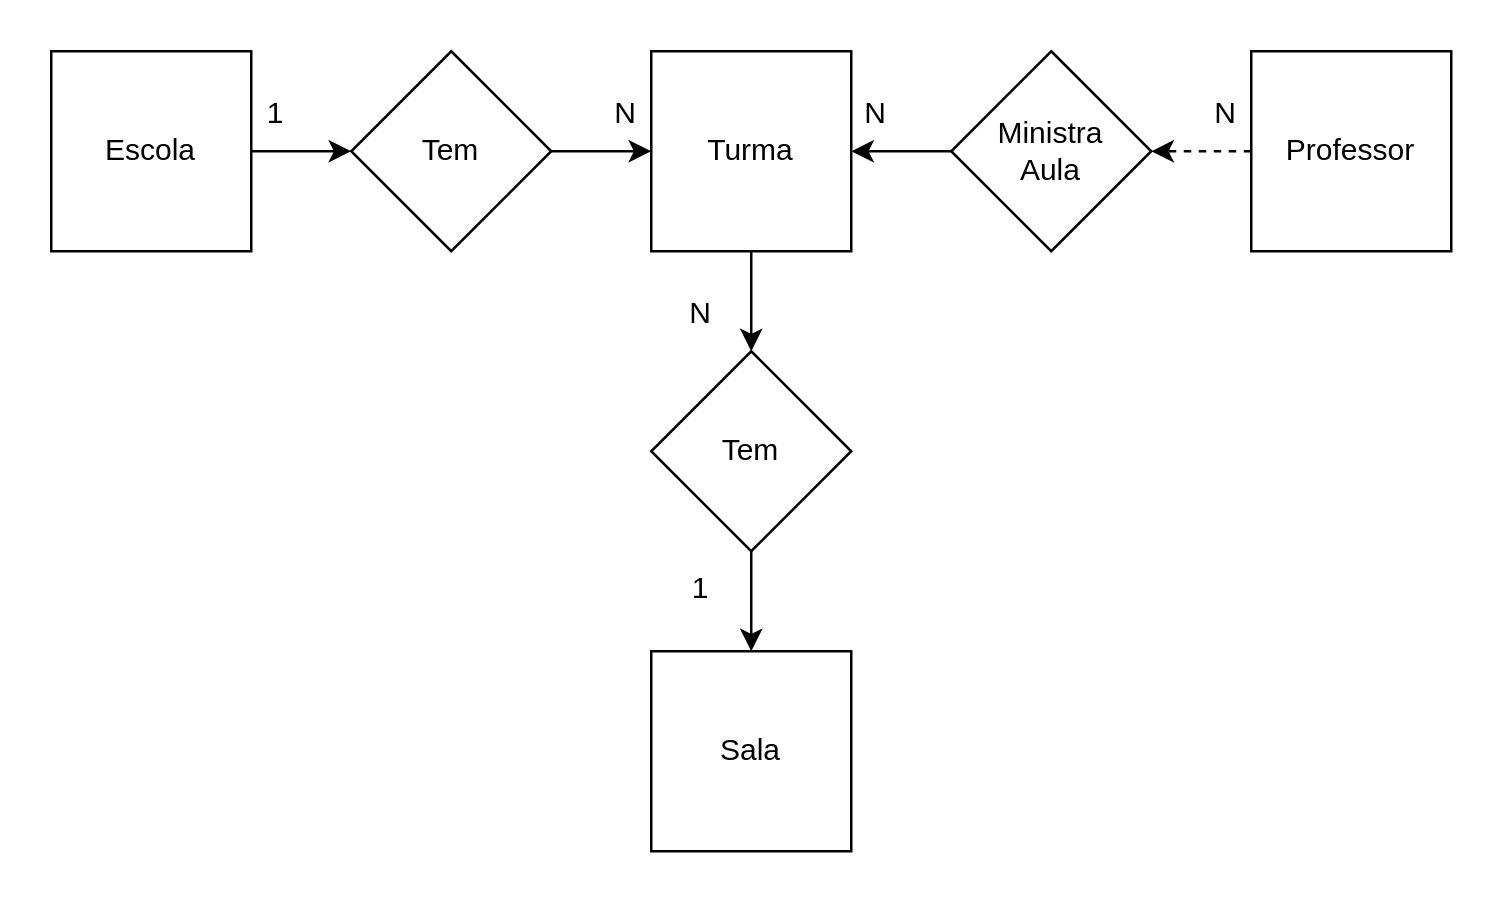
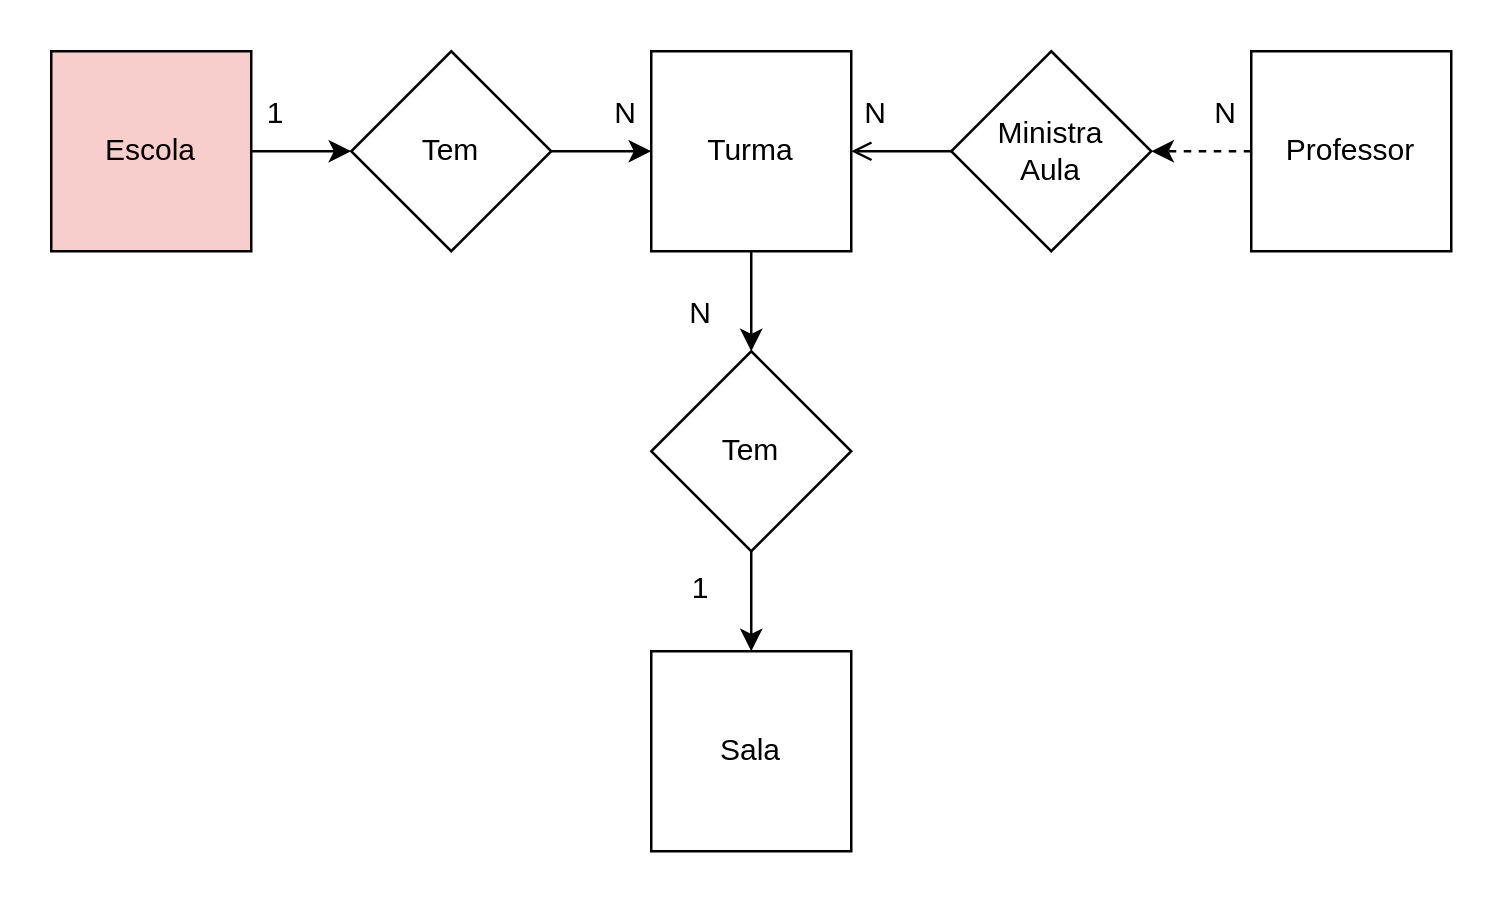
node "Escola": fillcolor #ffffff -> #f8cecc
edge "Ministra Aula" -> "Turma": arrowhead classic -> open
